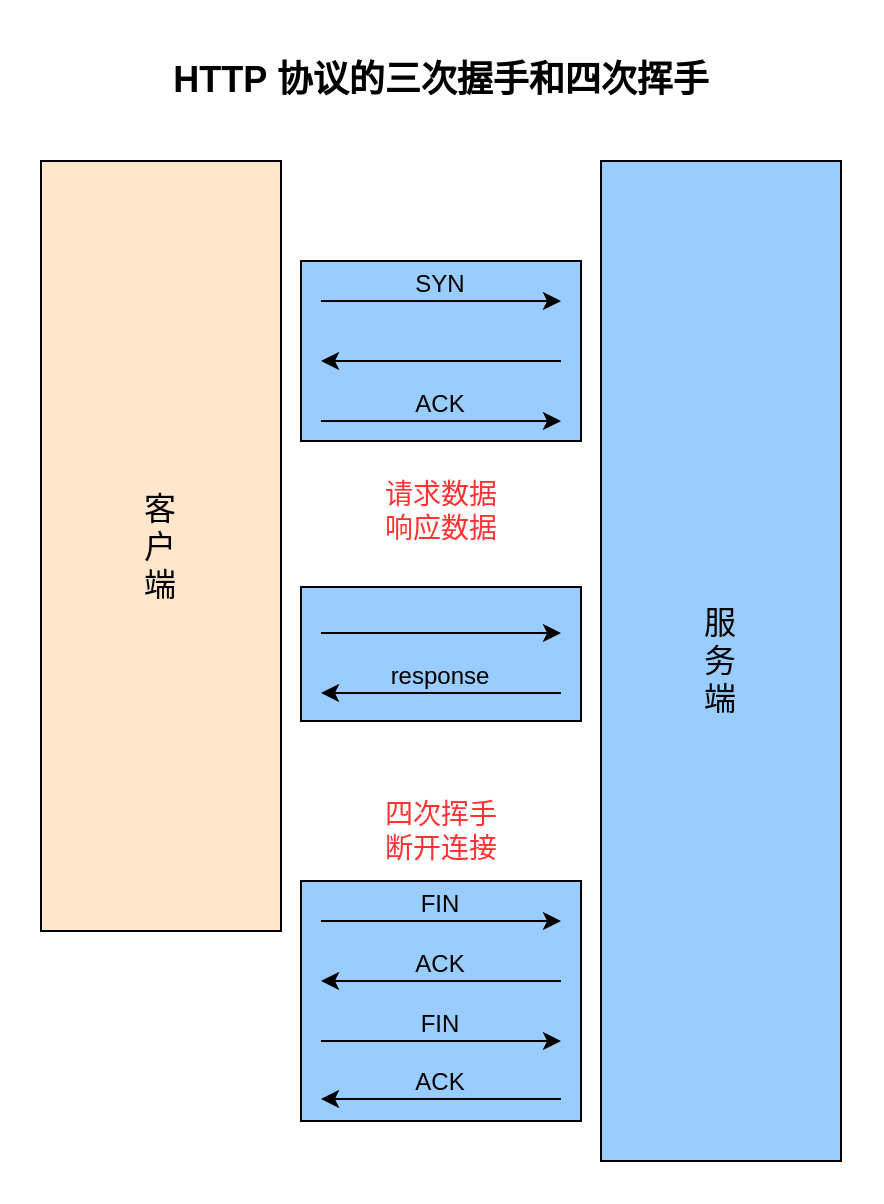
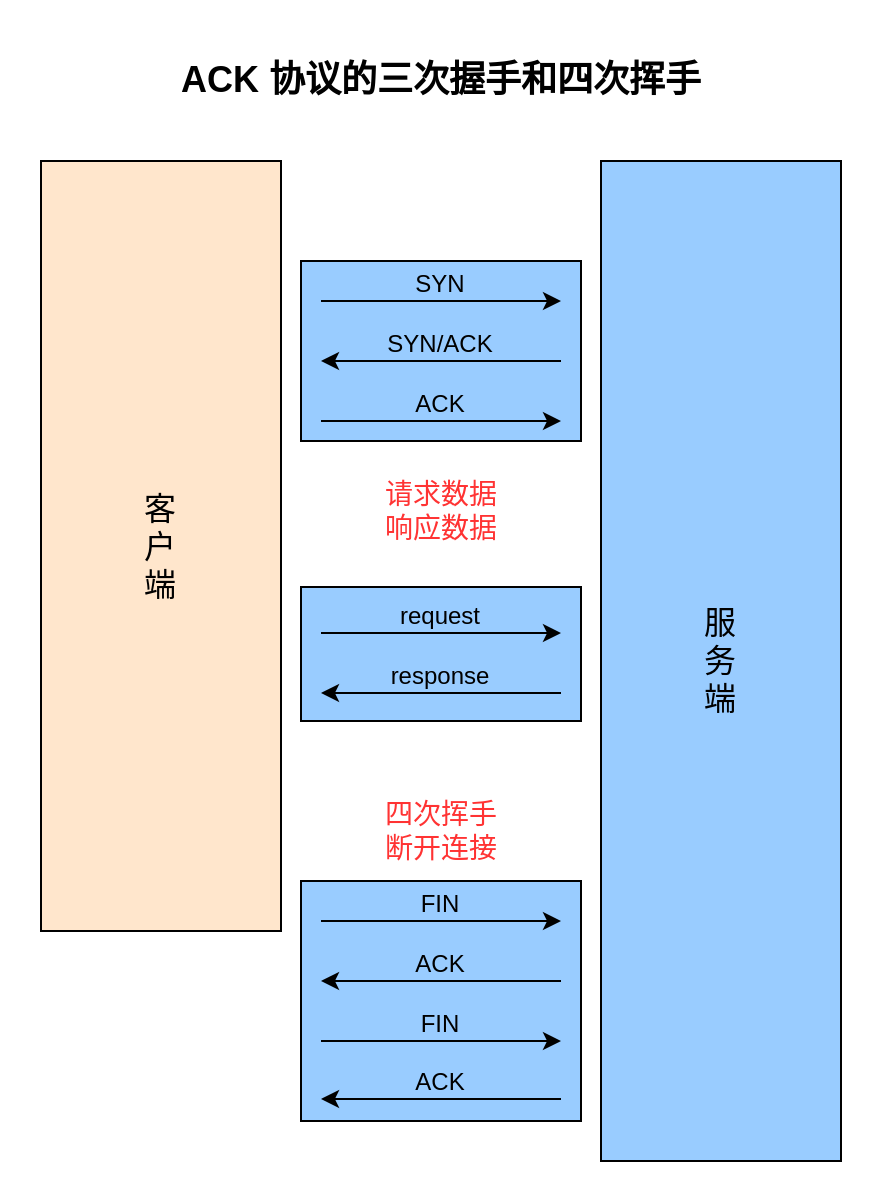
node "HTTP 协议的三次握手和四次挥手": label "HTTP 协议的三次握手和四次挥手" -> "ACK 协议的三次握手和四次挥手"
node "SYN/ACK": added
node "request": added
